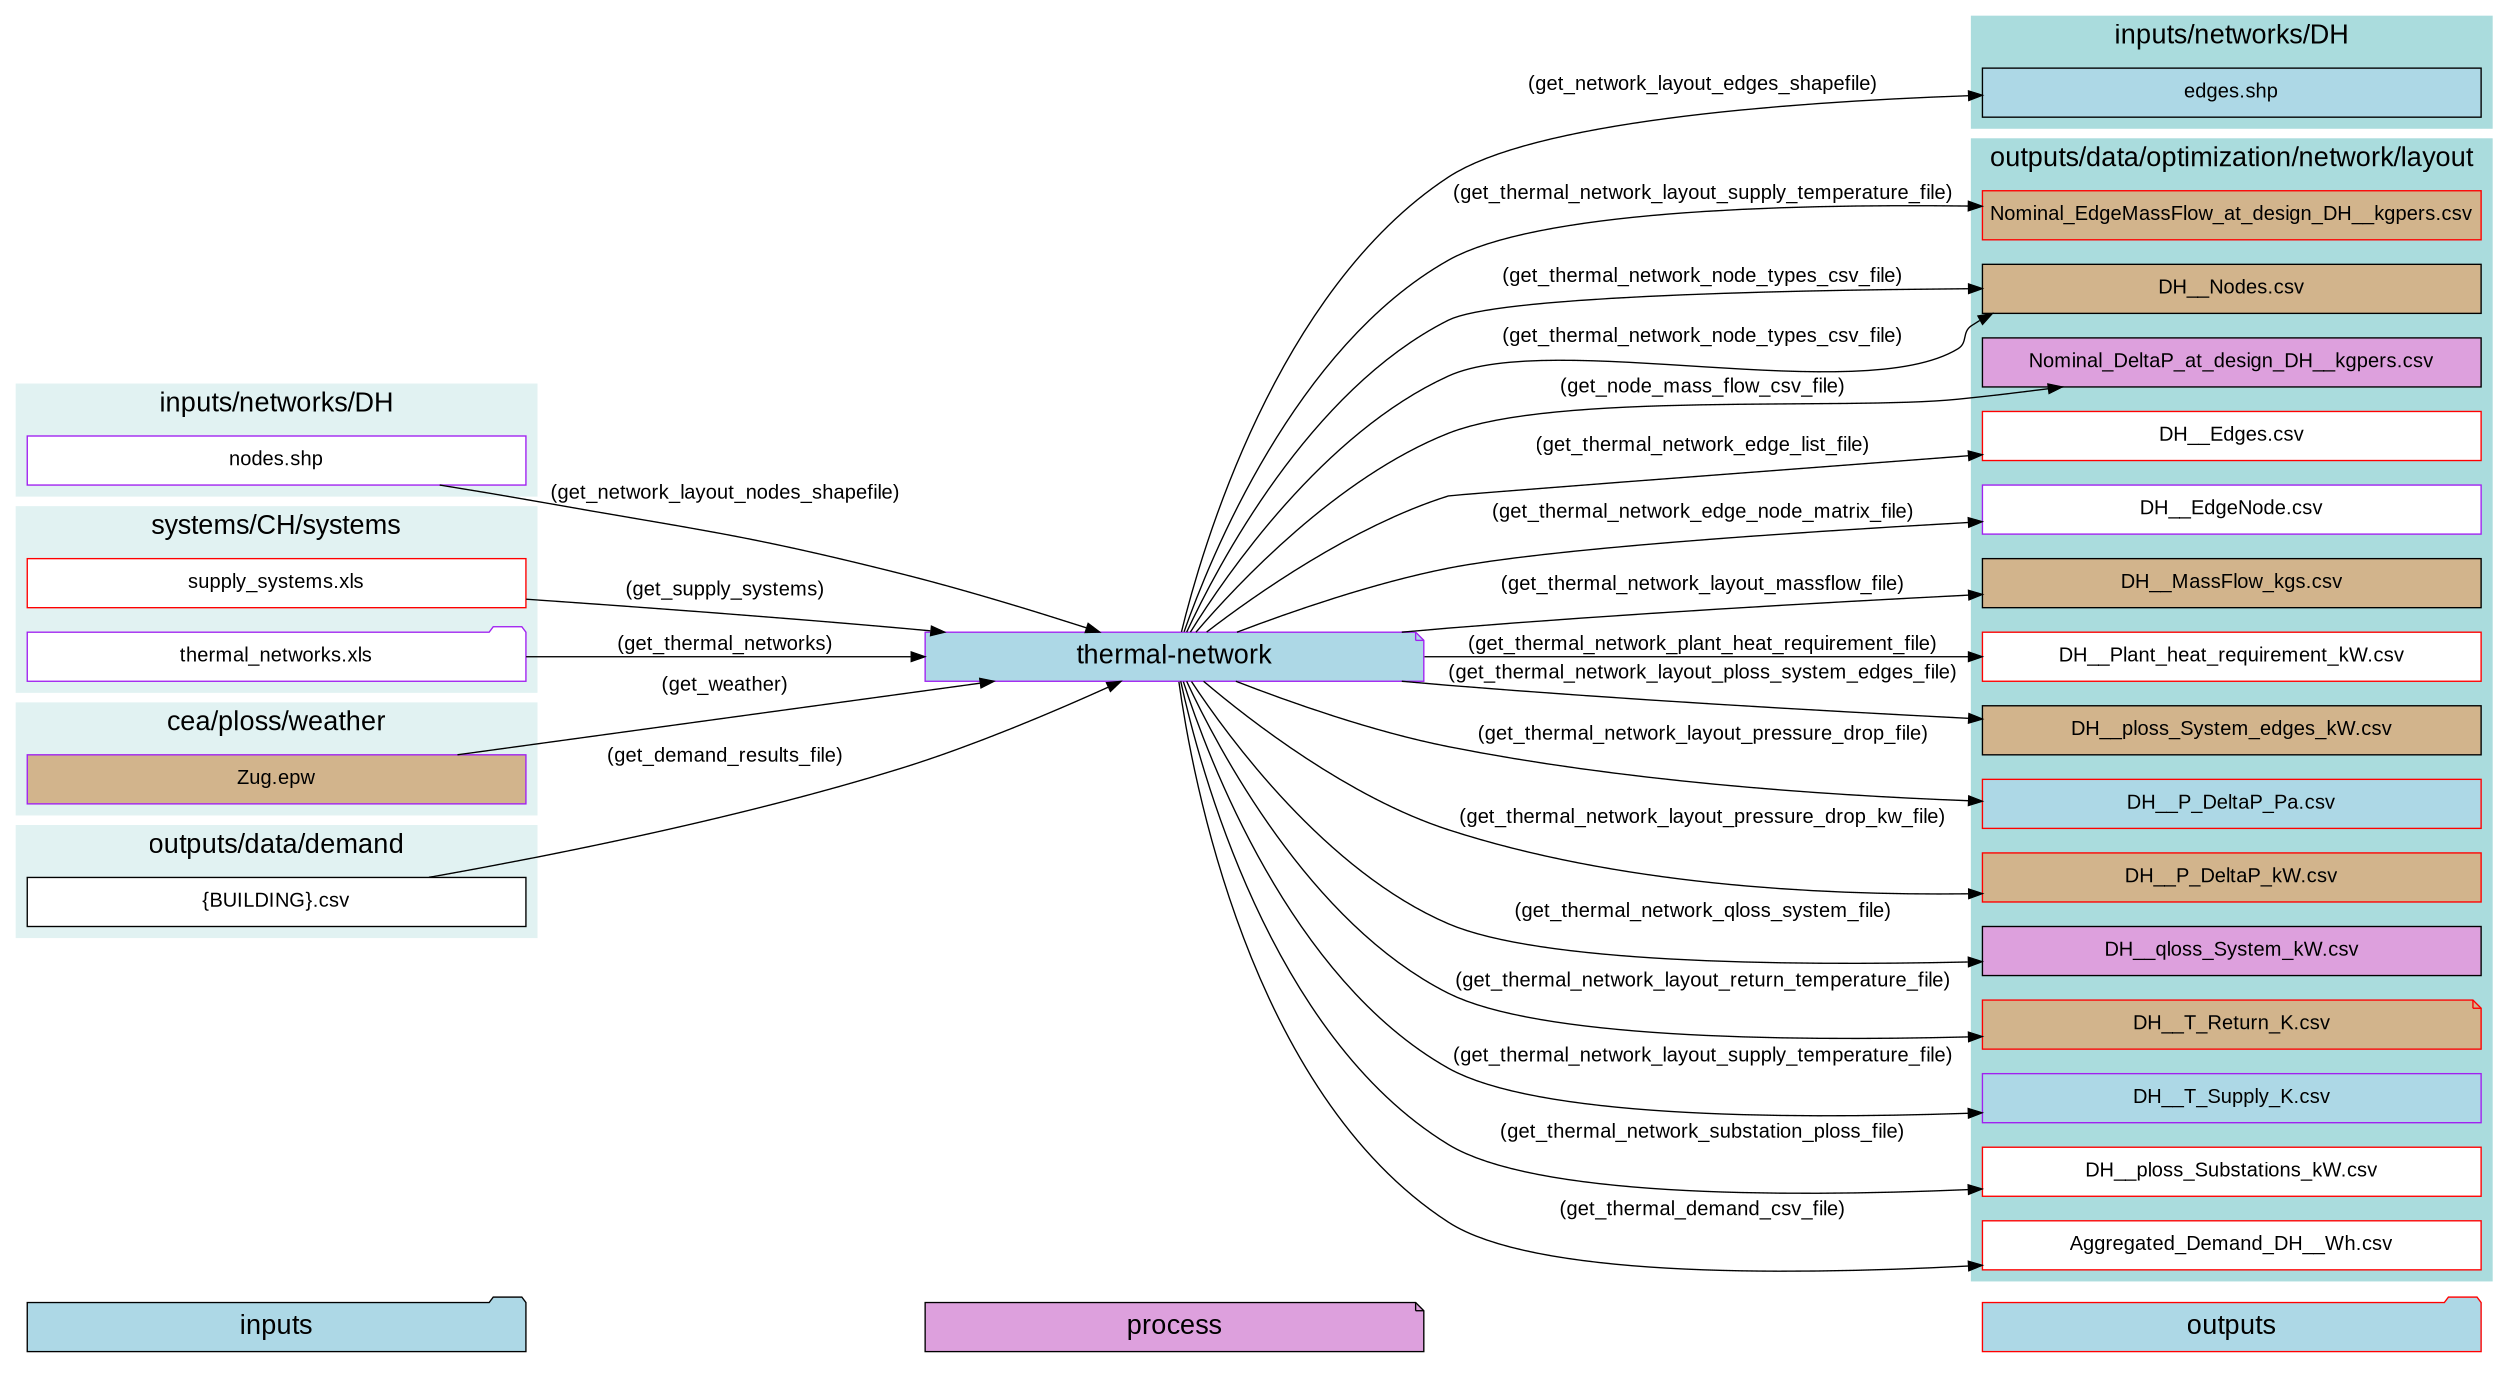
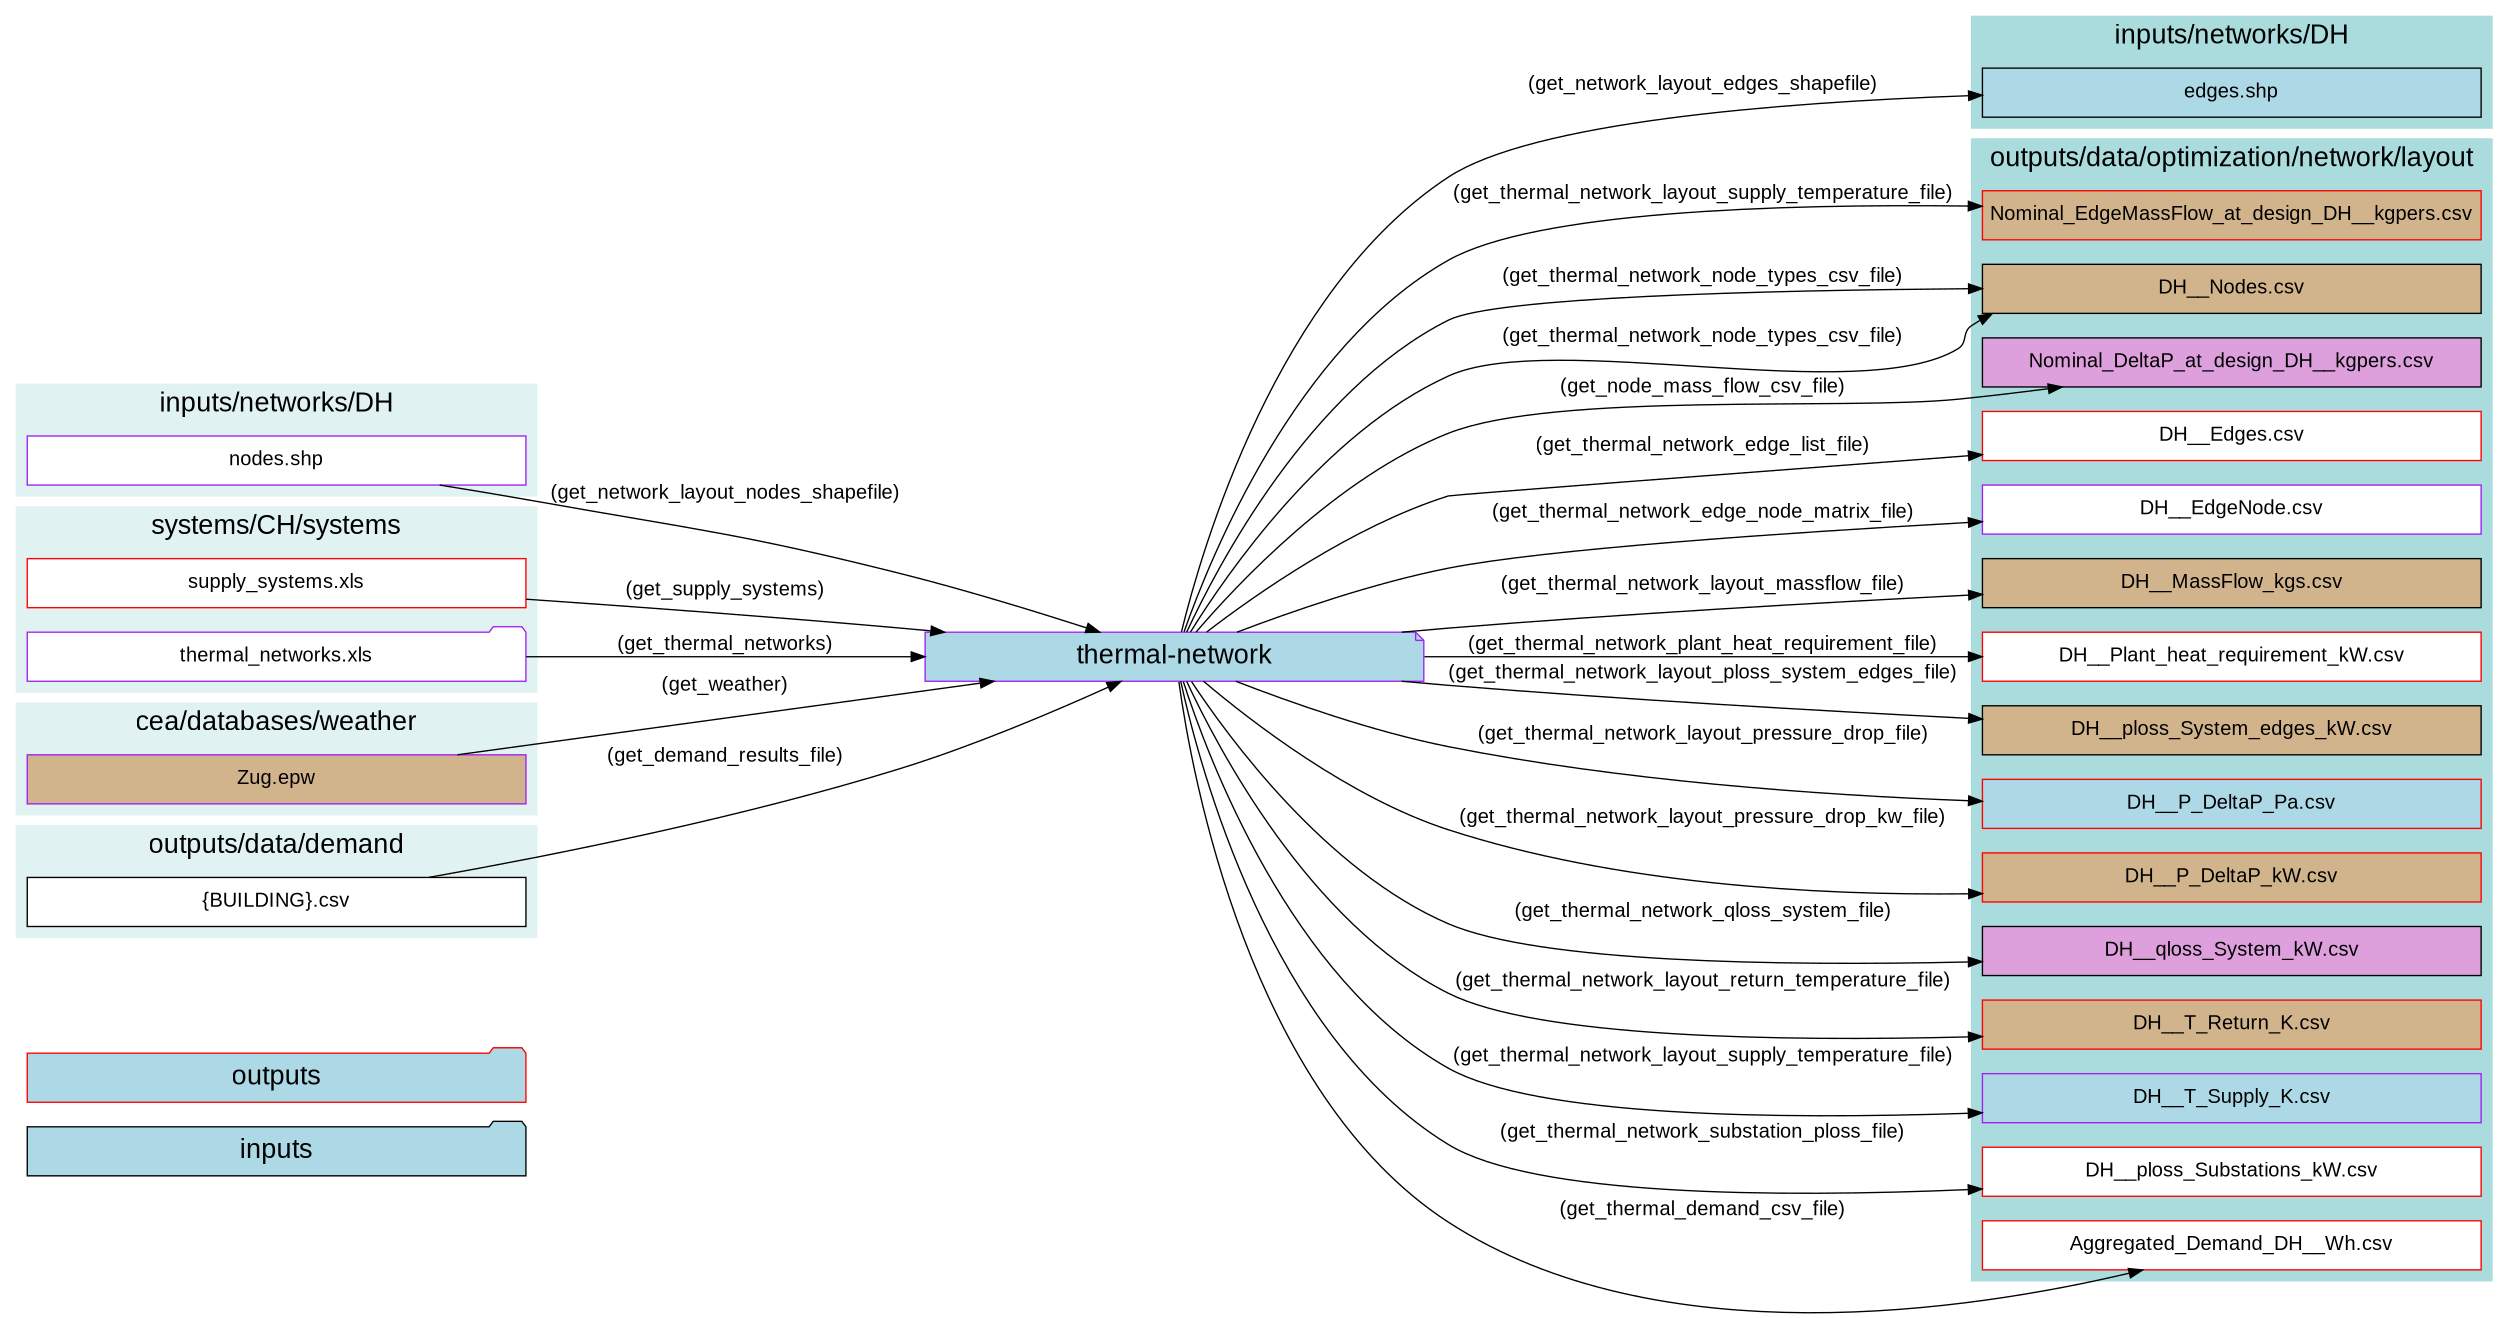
cluster "cea/ploss/weather": label "cea/ploss/weather" -> "cea/databases/weather"
node "DH__T_Return_K.csv": shape note -> box
node "process": removed
